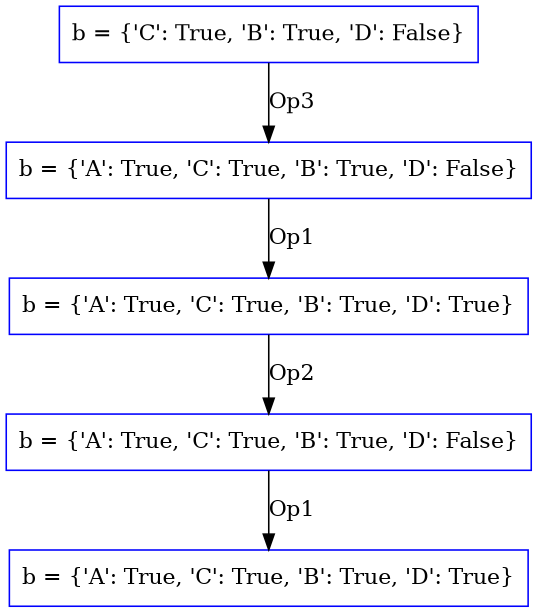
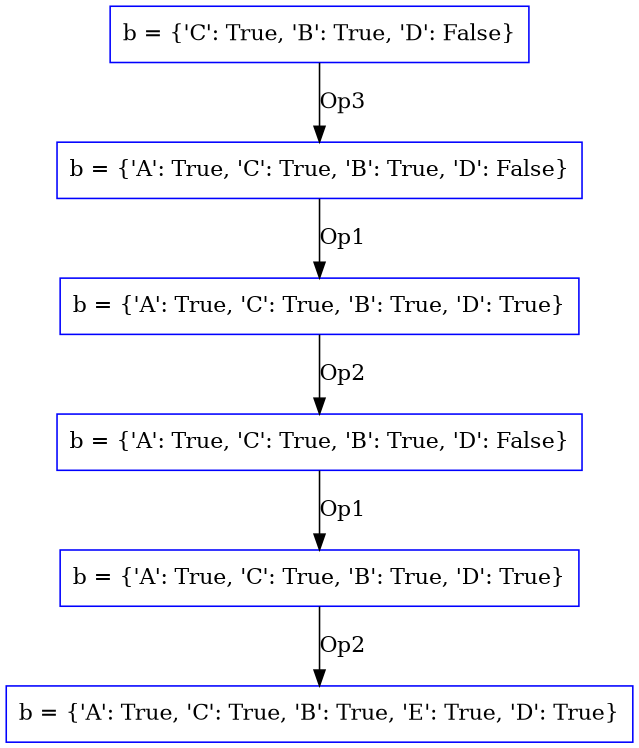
node "b = {'A': True, 'C': True, 'B': True, 'E': True, 'D': True}": added
